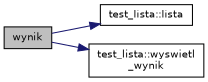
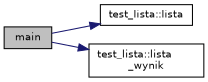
node "wynik": label "wynik" -> "main"
node "test_lista::wyswietl _wynik": label "test_lista::wyswietl _wynik" -> "test_lista::lista _wynik"
